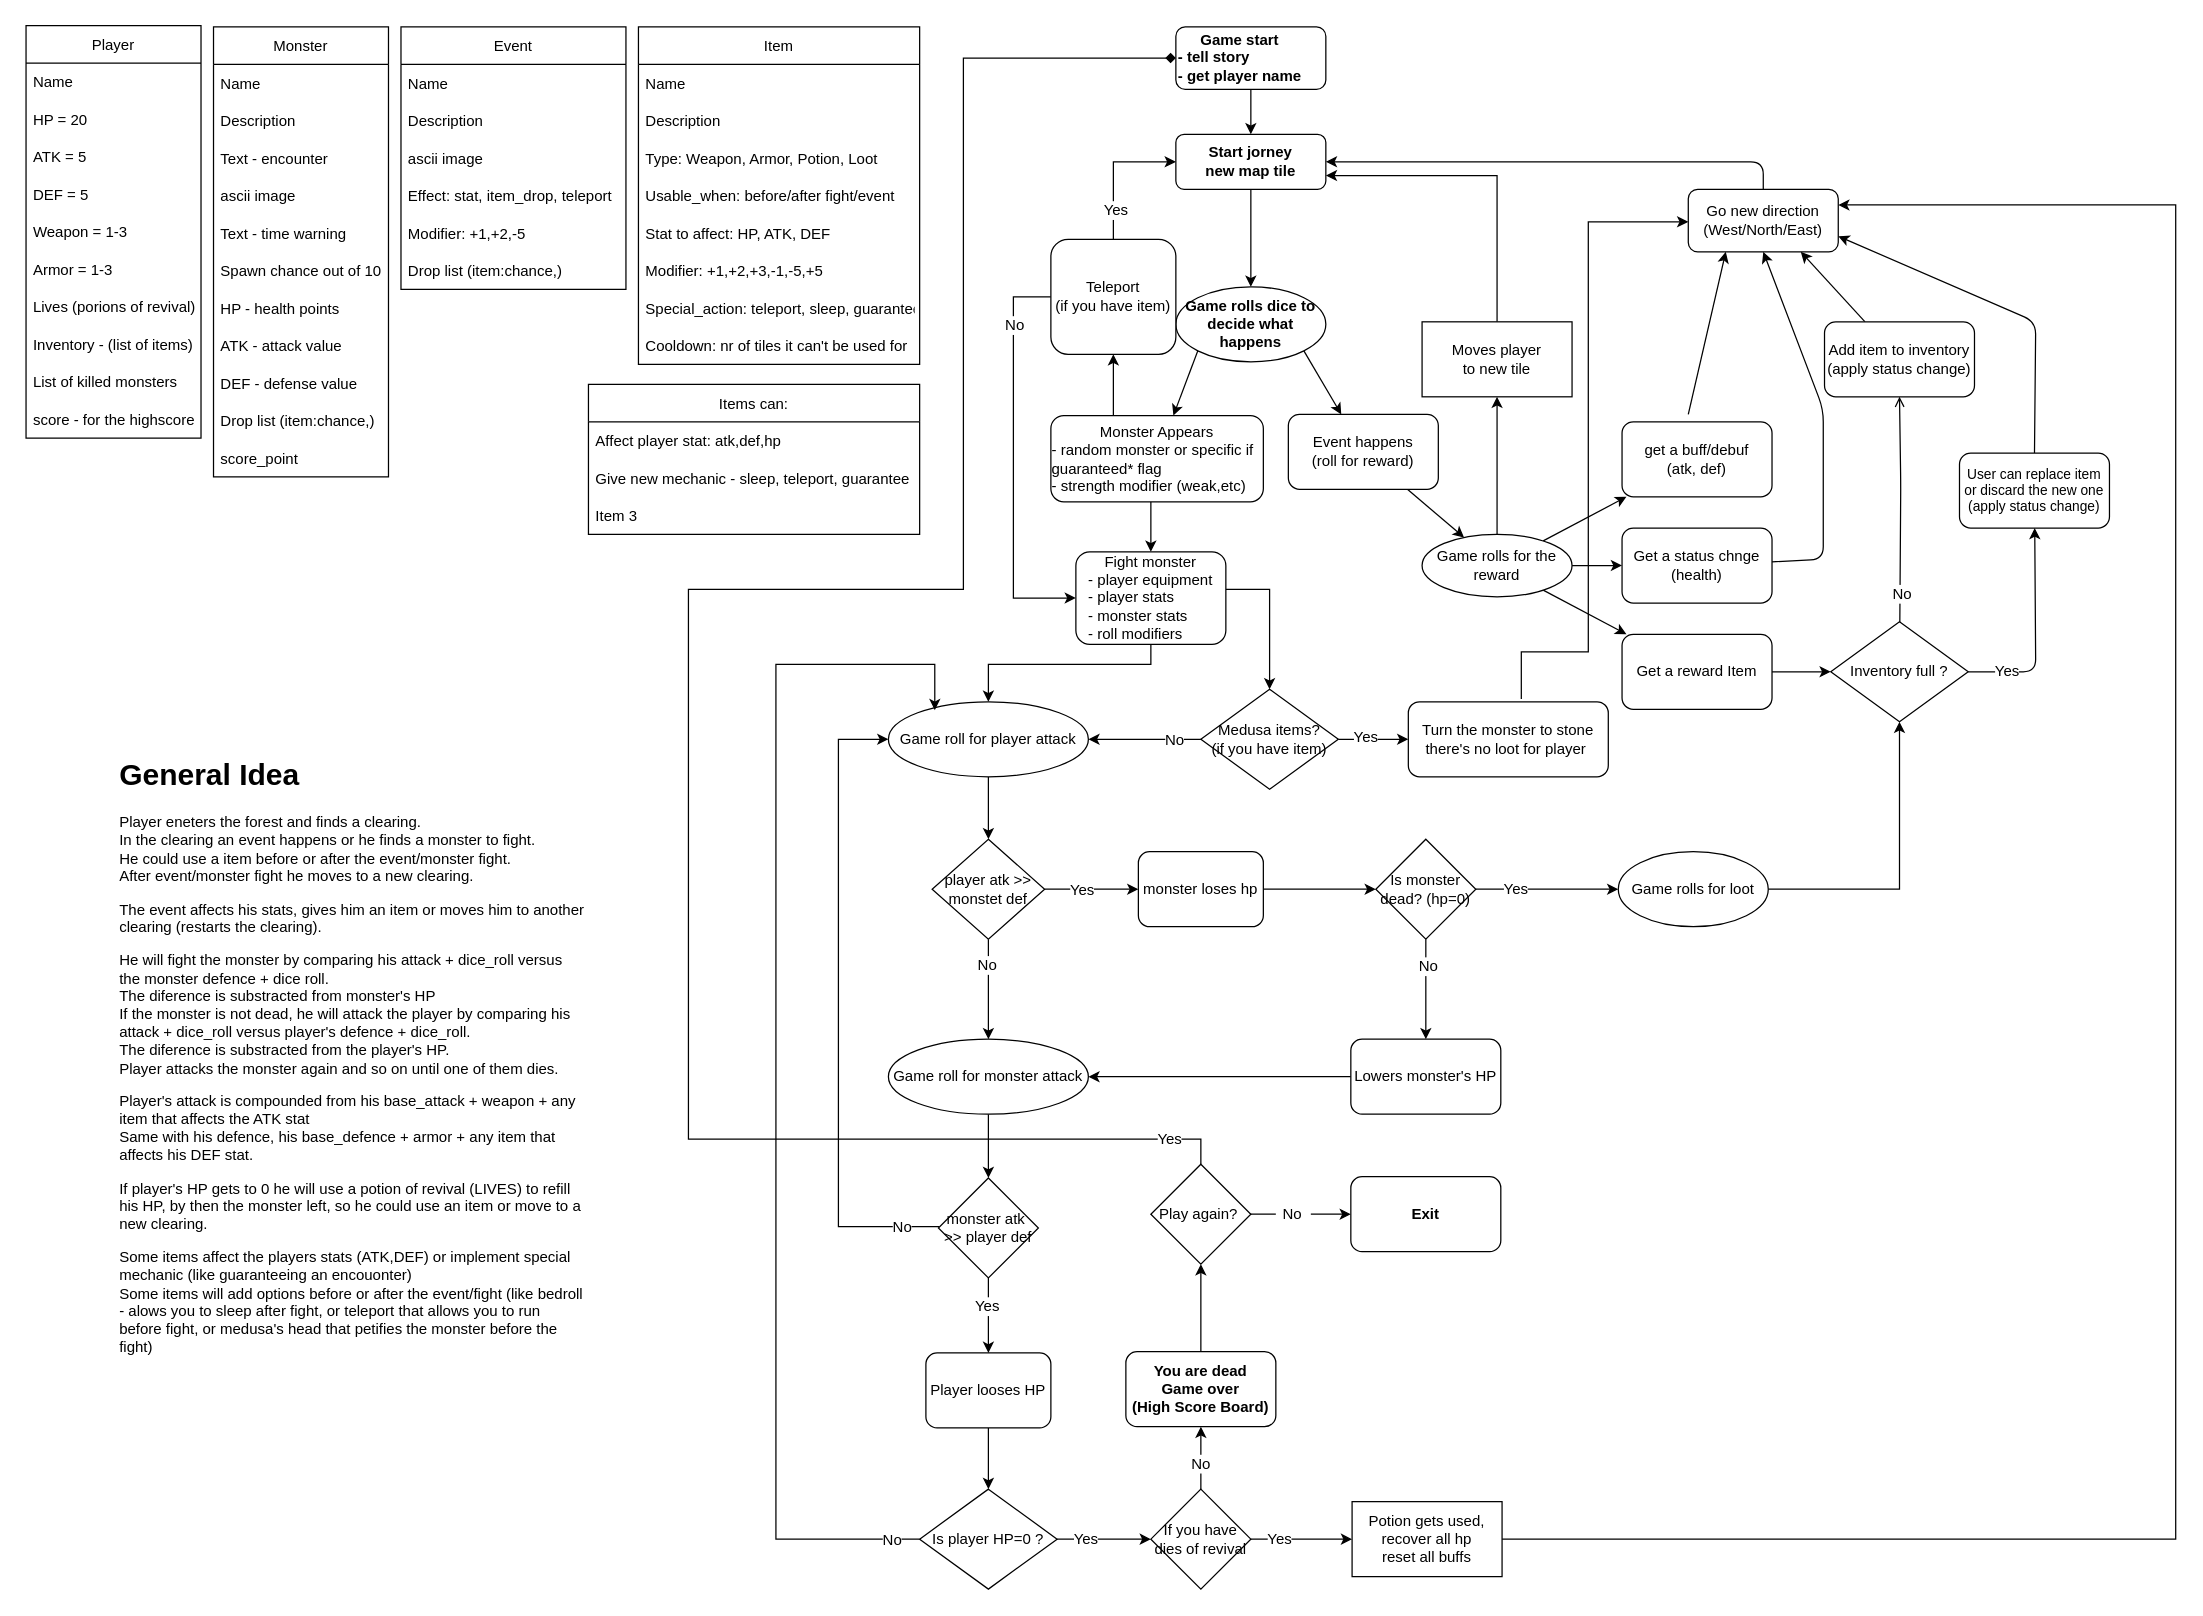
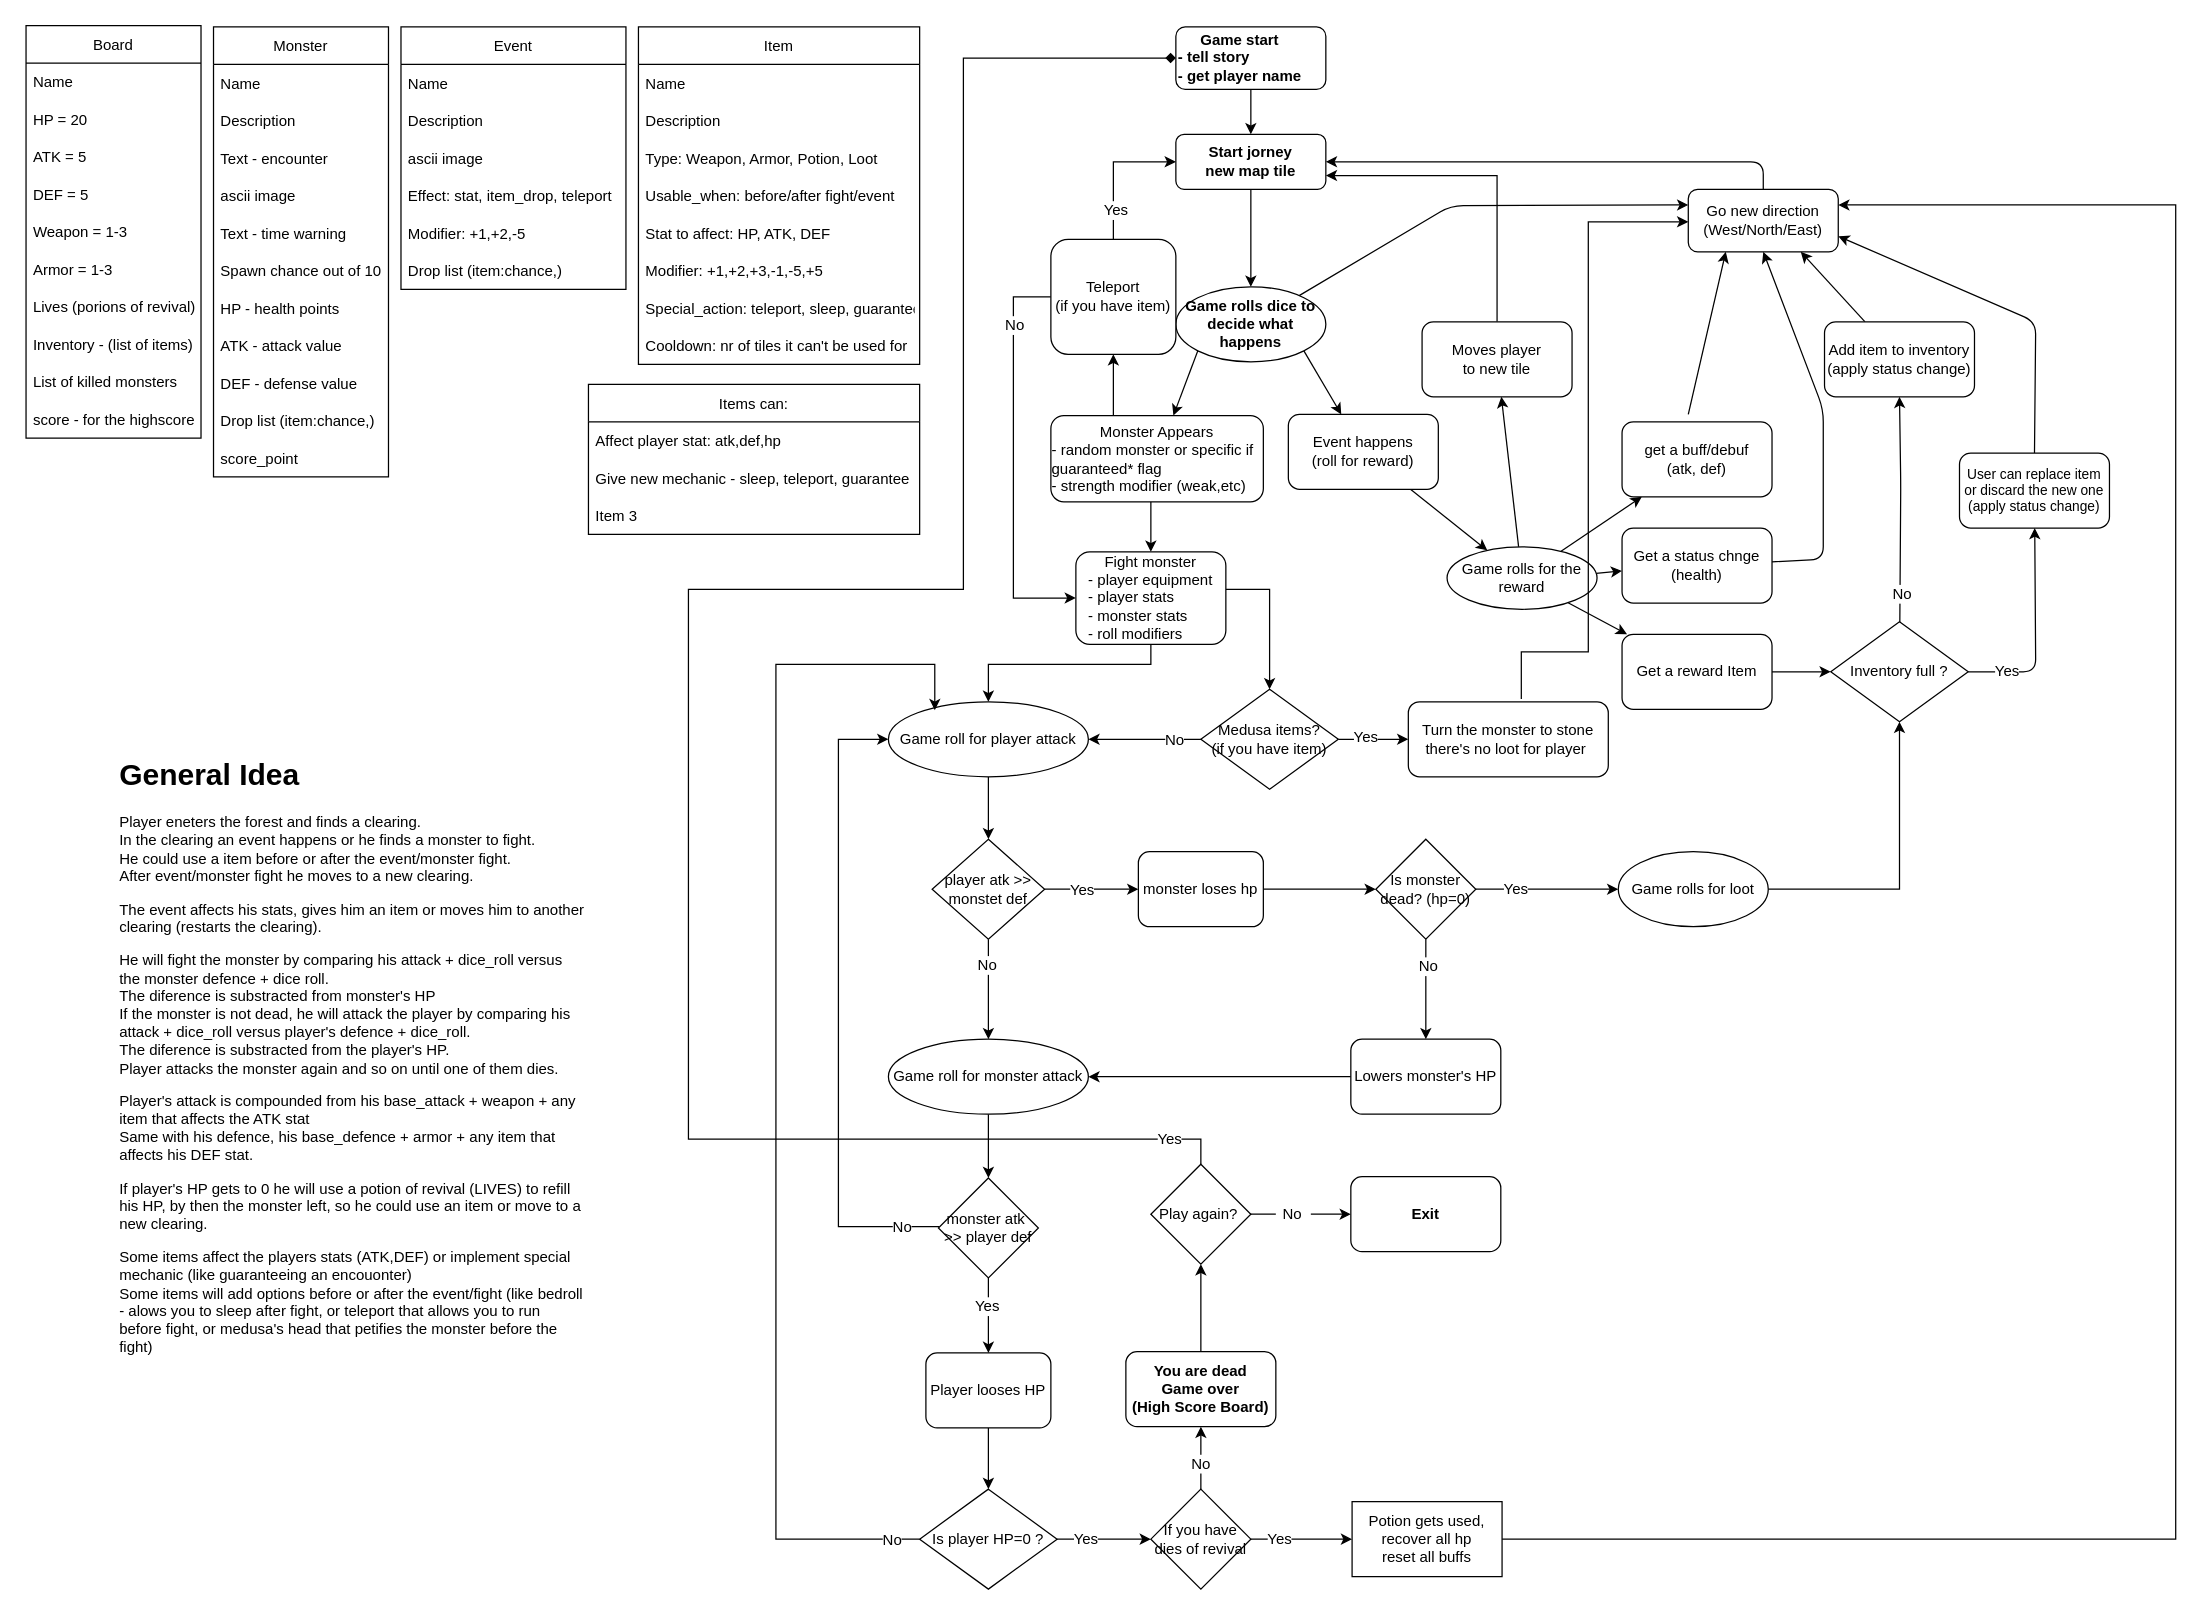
node "Player": label "Player" -> "Board"
edge "Game rolls dice to decide what happens" -> "Go new direction (West/North/East)": added
node "Moves player to new tile": shape rectangle -> rounded rectangle
edge "Inventory full ?" -> "Add item to inventory(apply status change)": arrowhead open -> classic
node "Game rolls for the reward": moved (1497, 566) -> (1522, 578)
